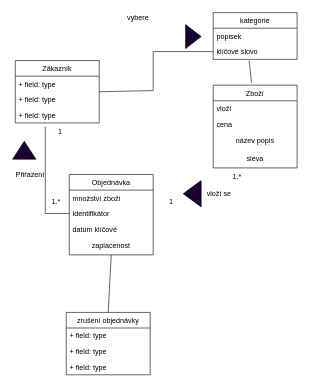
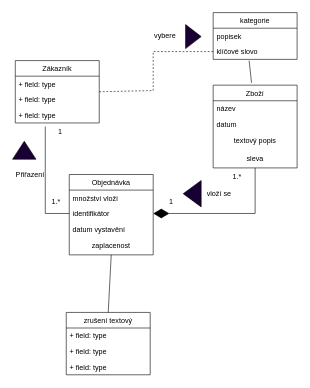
node "vybere": moved (138, 18) -> (165, 36)
edge "klíčové slovo" -- "Zákazník": style solid -> dashed
node "vloží": label "vloží" -> "název"
node "cena": label "cena" -> "datum"
node "název popis": label "název popis" -> "textový popis"
node "množství zboží": label "množství zboží" -> "množství vloží"
edge "sleva" -> "identifikátor": added
node "datum klíčové": label "datum klíčové" -> "datum vystavění"
node "zrušení objednávky": label "zrušení objednávky" -> "zrušení textový"
